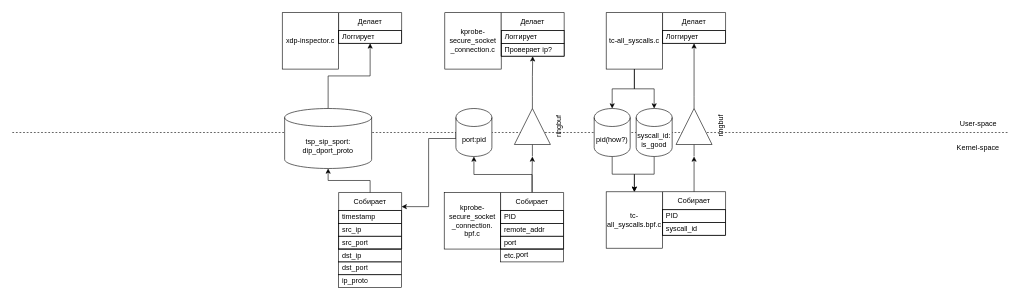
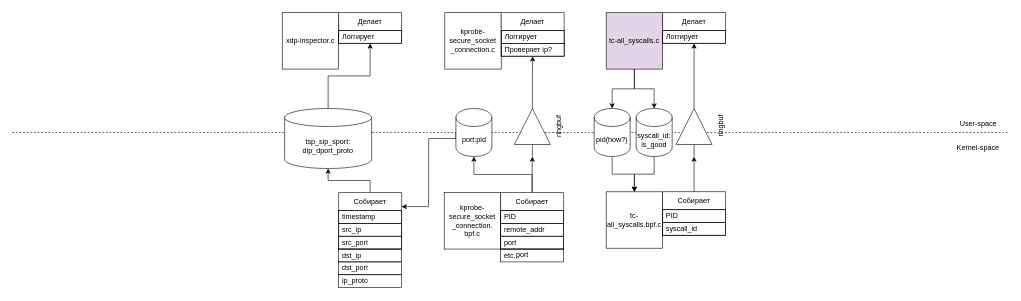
node "tc-all_syscalls.c": fillcolor #ffffff -> #e1d5e7
